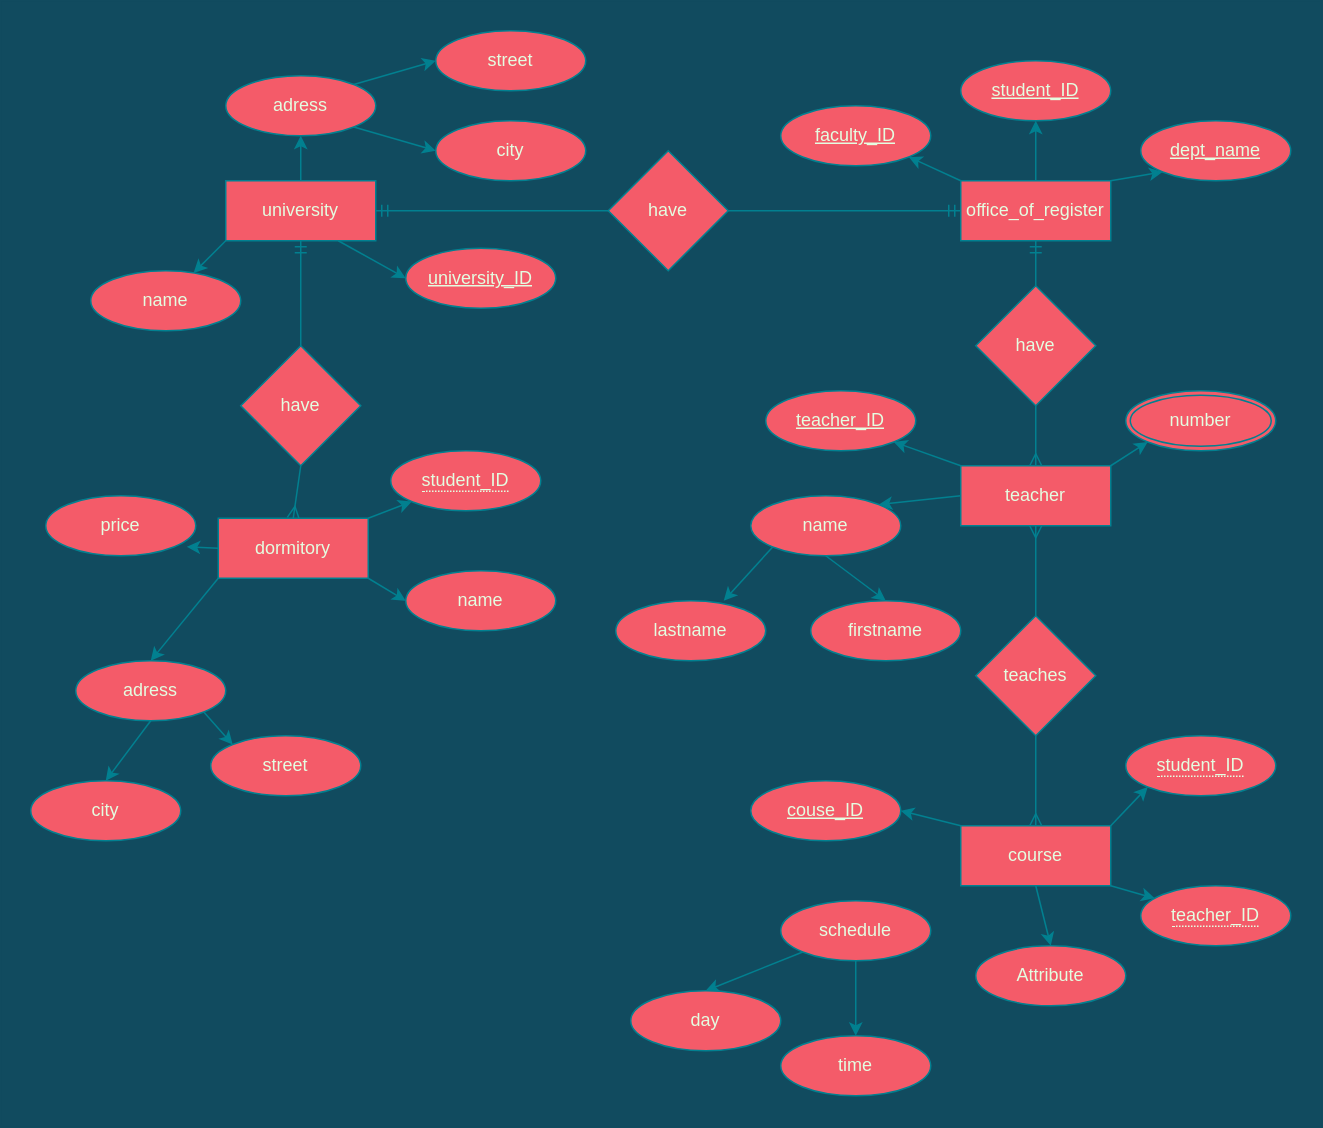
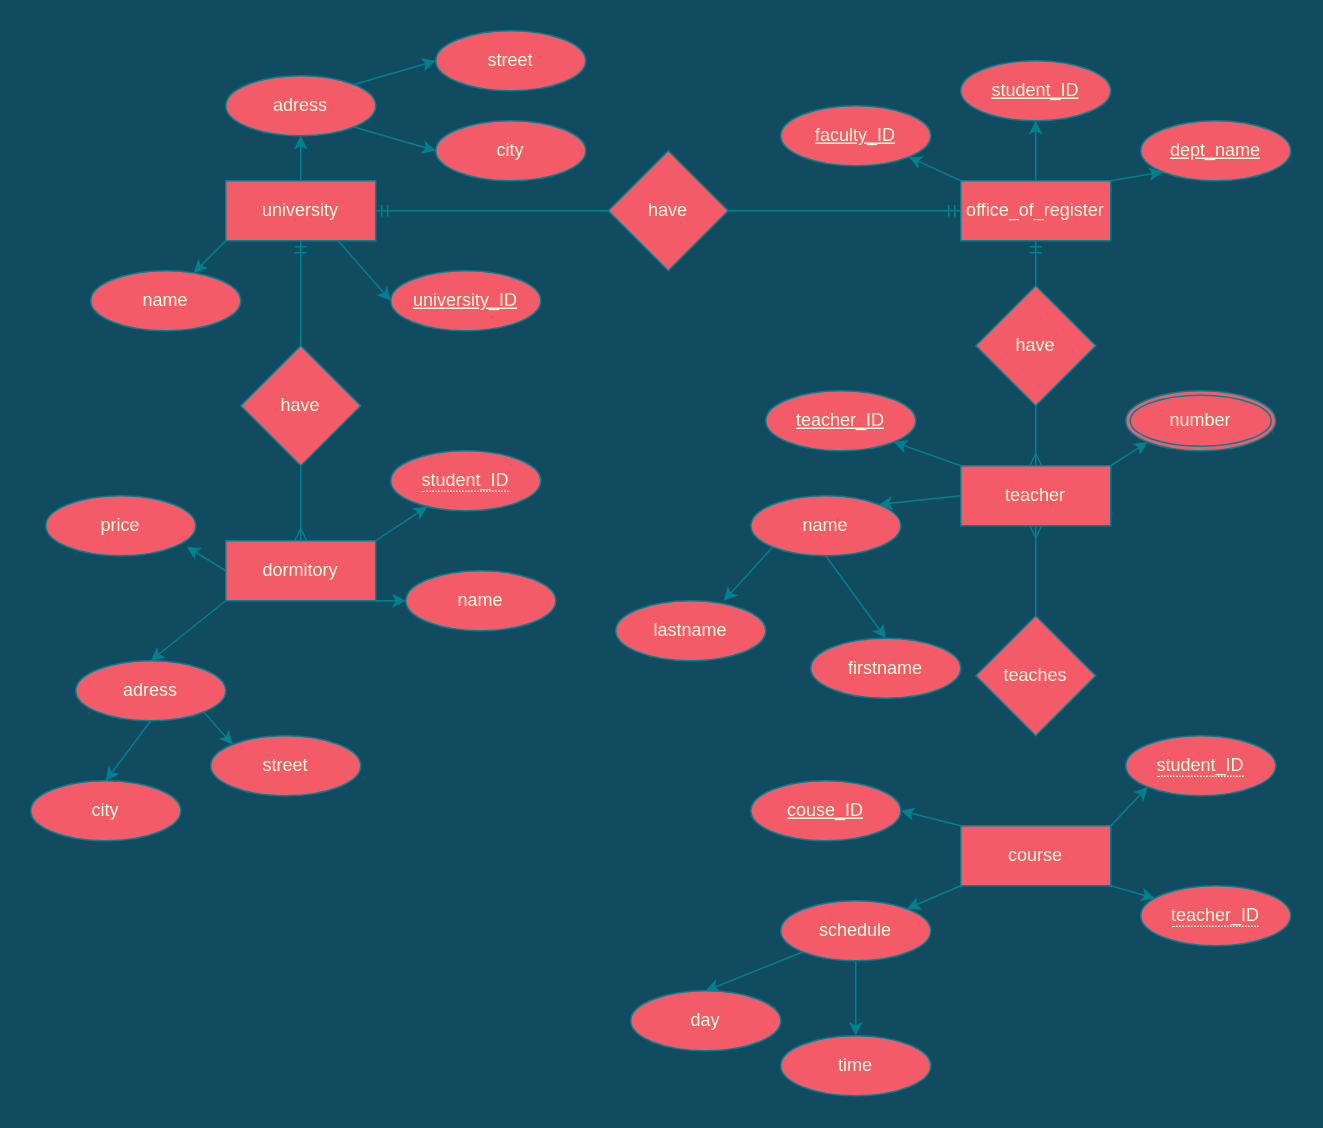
node "university_ID": moved (481, 278) -> (466, 301)
node "dormitory": moved (293, 548) -> (301, 571)
node "firstname": moved (886, 631) -> (886, 668)
edge "teaches" -> "course": removed
edge "course" -> "schedule": added
edge "course" -> "Attribute": removed
node "Attribute": removed
